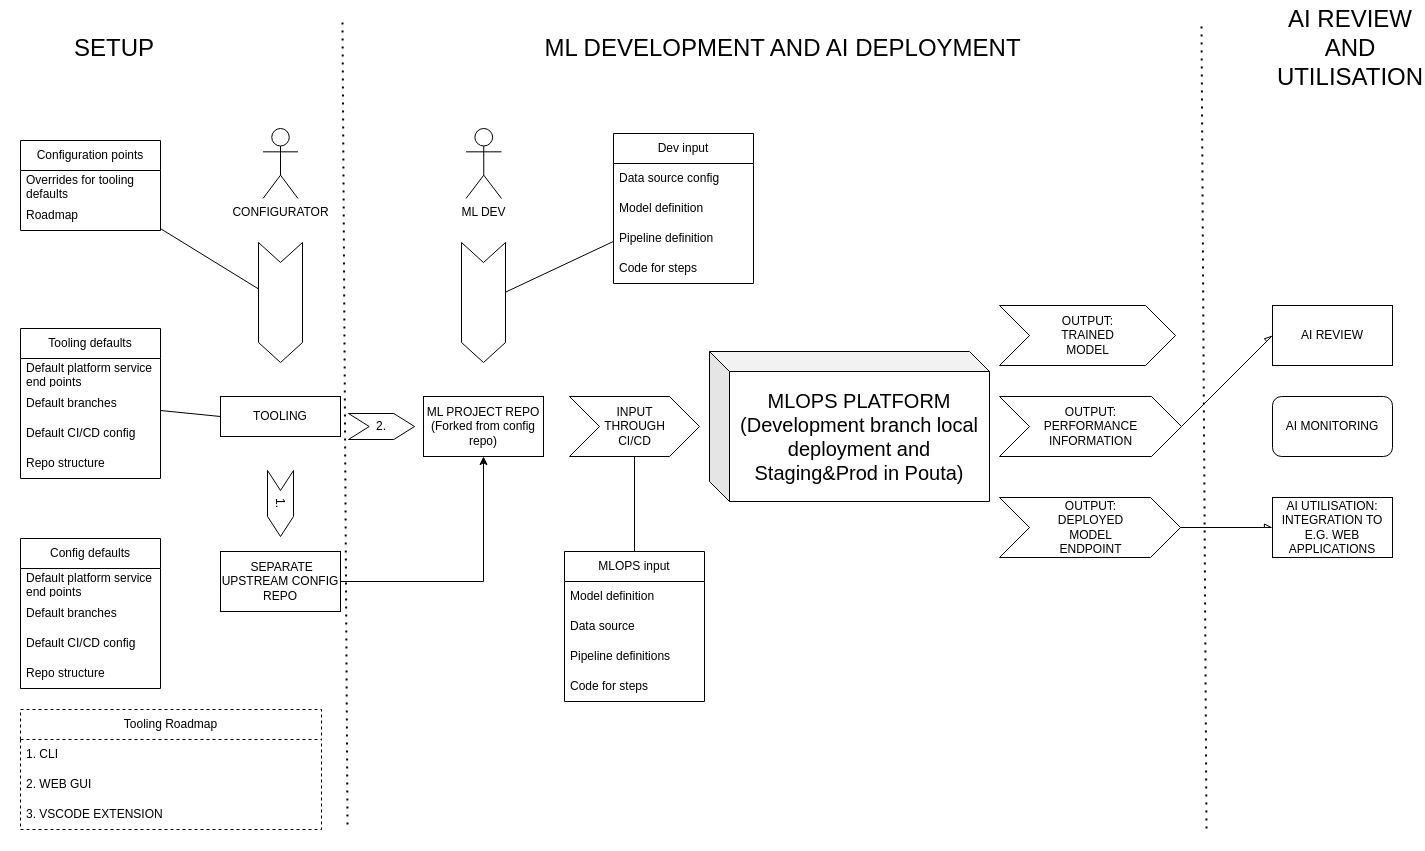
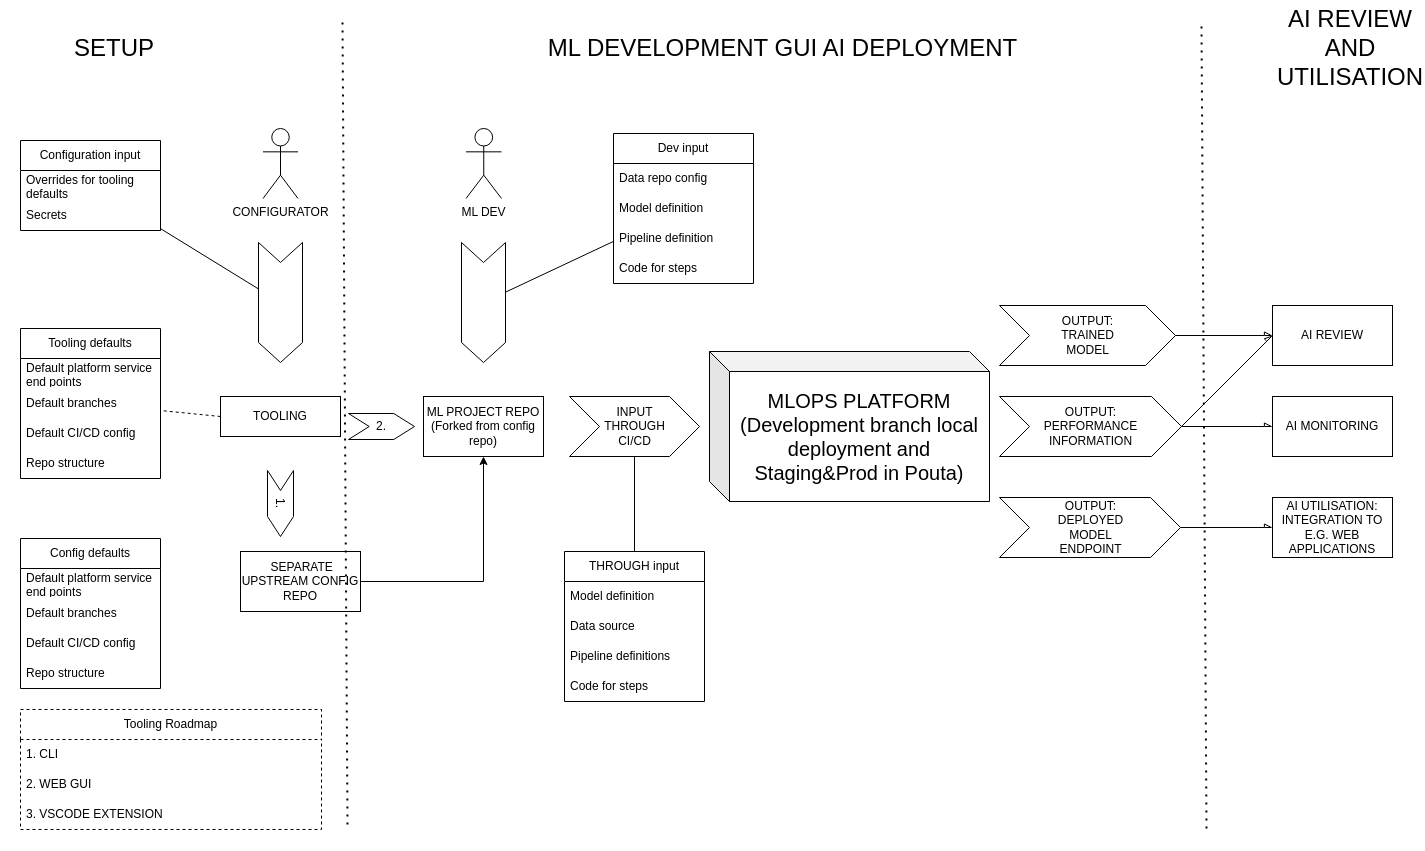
node "ML DEVELOPMENT AND AI DEPLOYMENT": label "ML DEVELOPMENT AND AI DEPLOYMENT" -> "ML DEVELOPMENT GUI AI DEPLOYMENT"
node "Configuration points": label "Configuration points" -> "Configuration input"
node "Data source config": label "Data source config" -> "Data repo config"
node "Roadmap": label "Roadmap" -> "Secrets"
edge "OUTPUT: TRAINED MODEL" -> "AI REVIEW": added
edge "Tooling defaults" -- "TOOLING": style solid -> dashed
edge "OUTPUT: PERFORMANCE INFORMATION" -> "AI MONITORING": added
node "AI MONITORING": shape rounded rectangle -> rectangle
node "MLOPS input": label "MLOPS input" -> "THROUGH input"
node "SEPARATE UPSTREAM CONFIG REPO": moved (281, 582) -> (301, 582)
